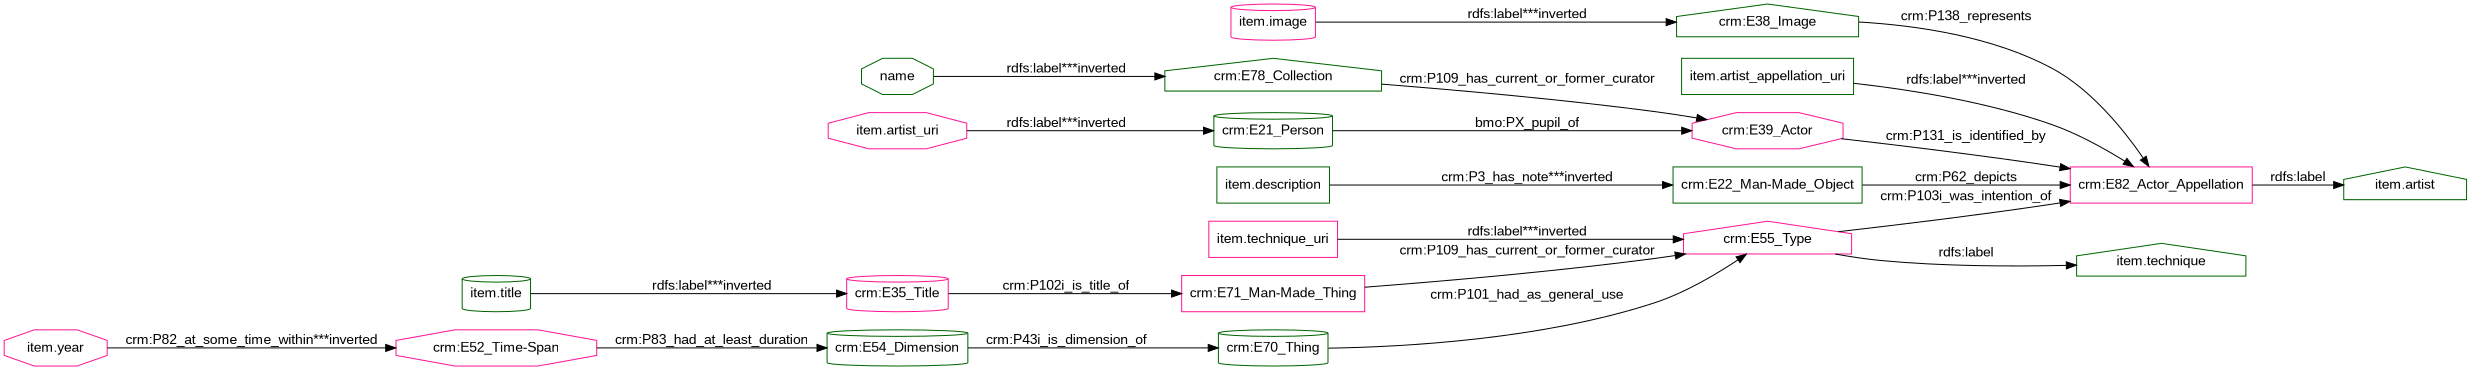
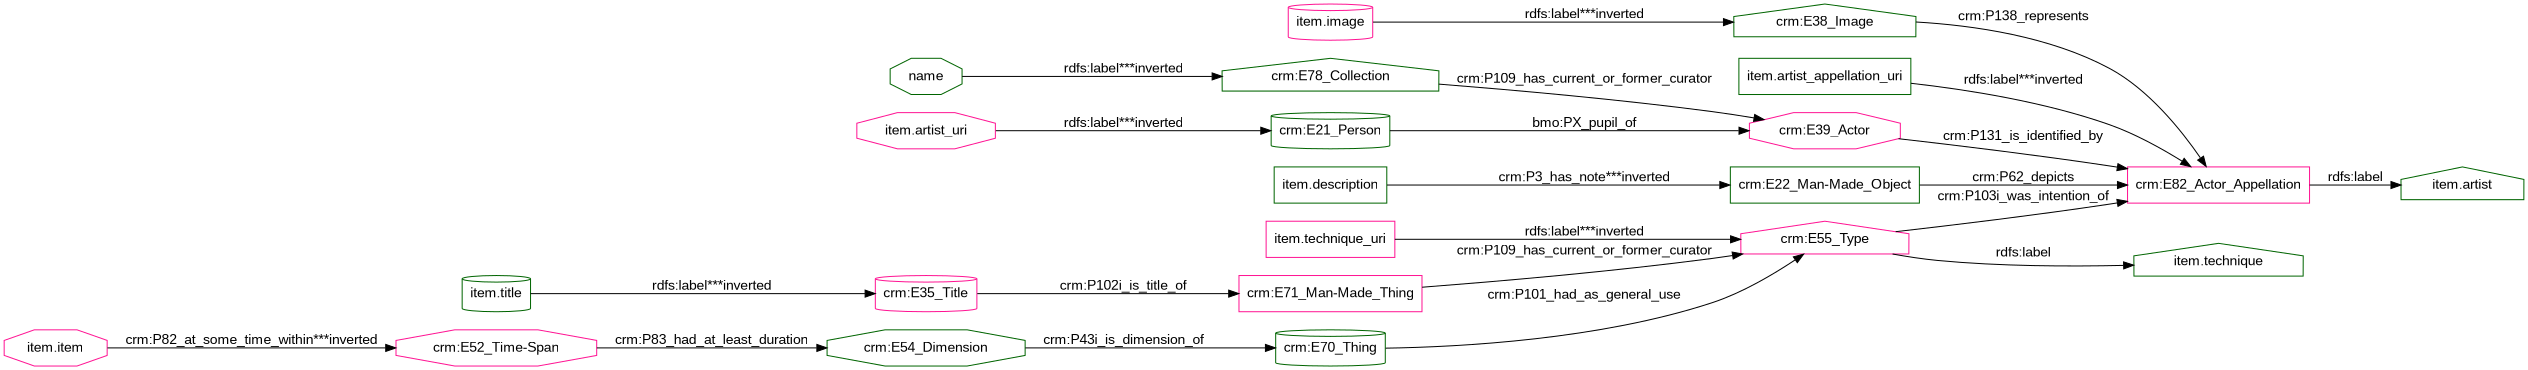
node "item.year": label "item.year" -> "item.item"
node "crm:E54_Dimension": shape cylinder -> octagon
